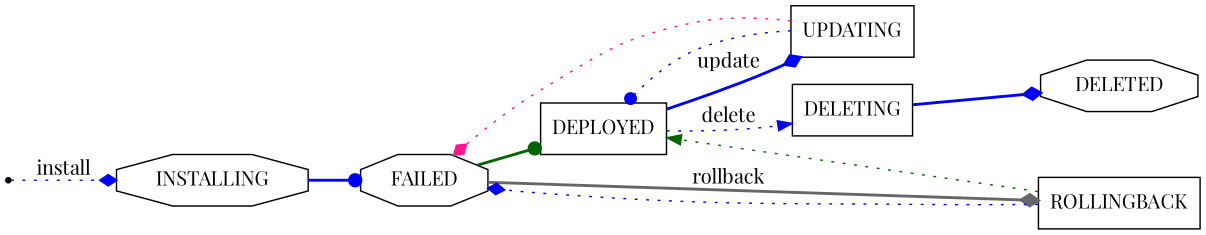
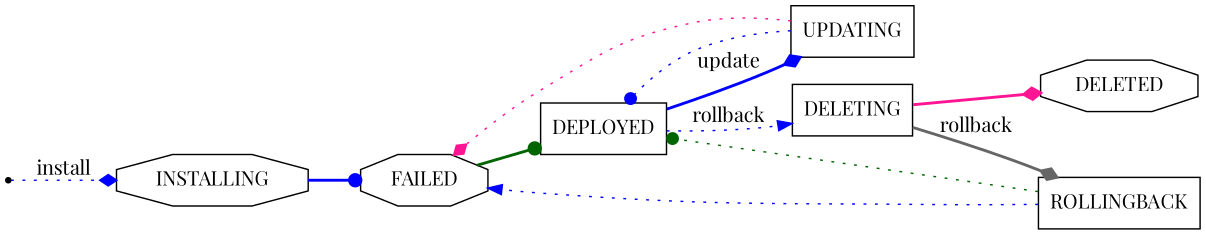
edge "DELETING" -> "DELETED": color blue -> deeppink
edge "DEPLOYED" -> "DELETING": label "delete" -> "rollback"
edge "ROLLINGBACK" -> "DEPLOYED": arrowhead normal -> dot
edge "FAILED" -> "ROLLINGBACK": now "DELETING" -> "ROLLINGBACK"
edge "ROLLINGBACK" -> "FAILED": arrowhead diamond -> normal
